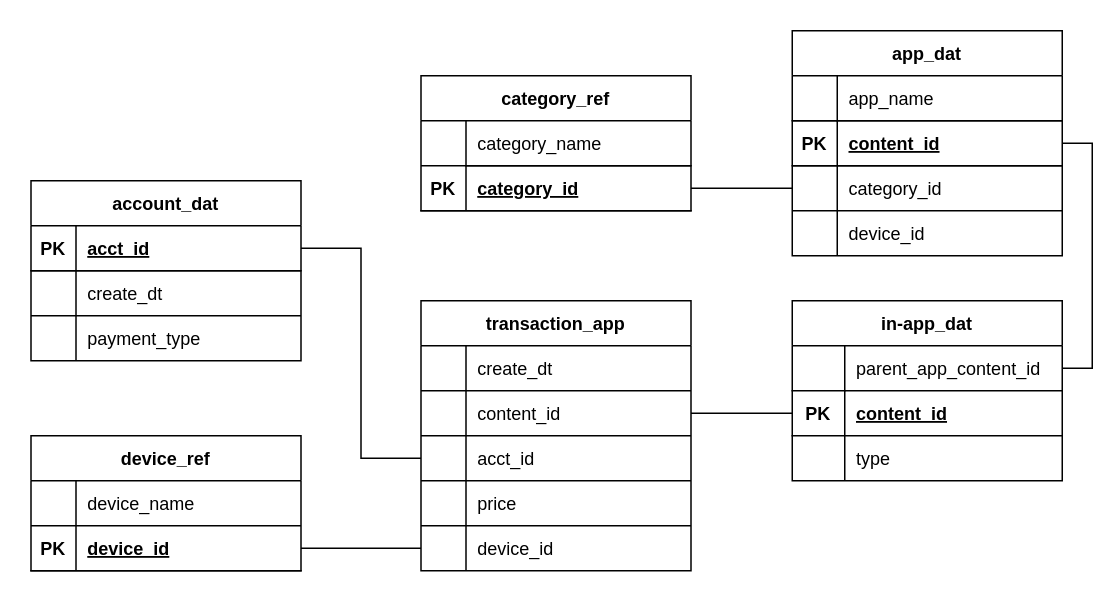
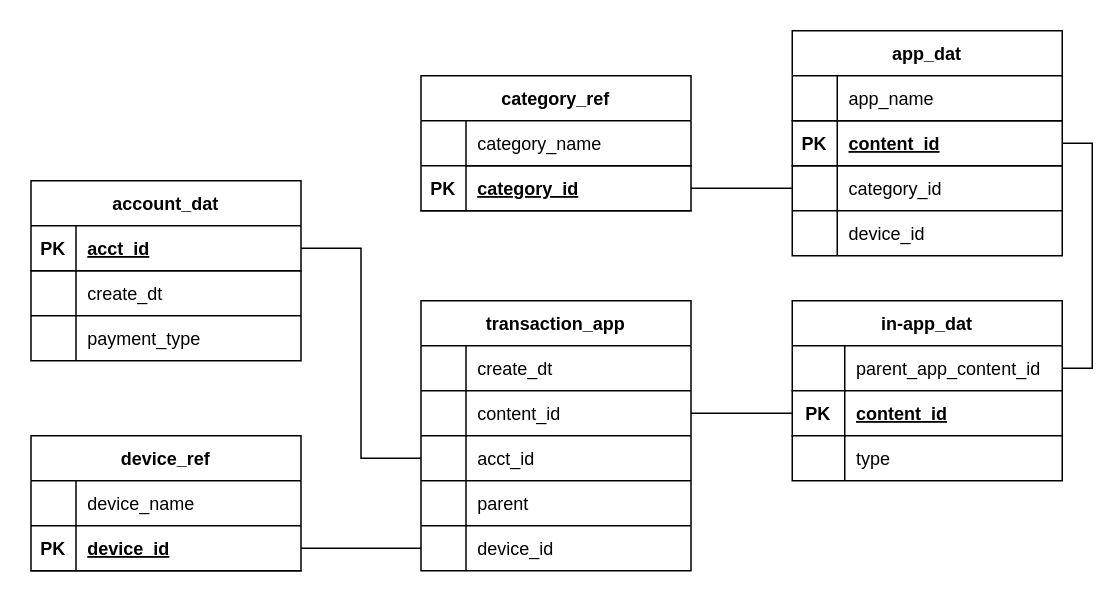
node "price": label "price" -> "parent"
